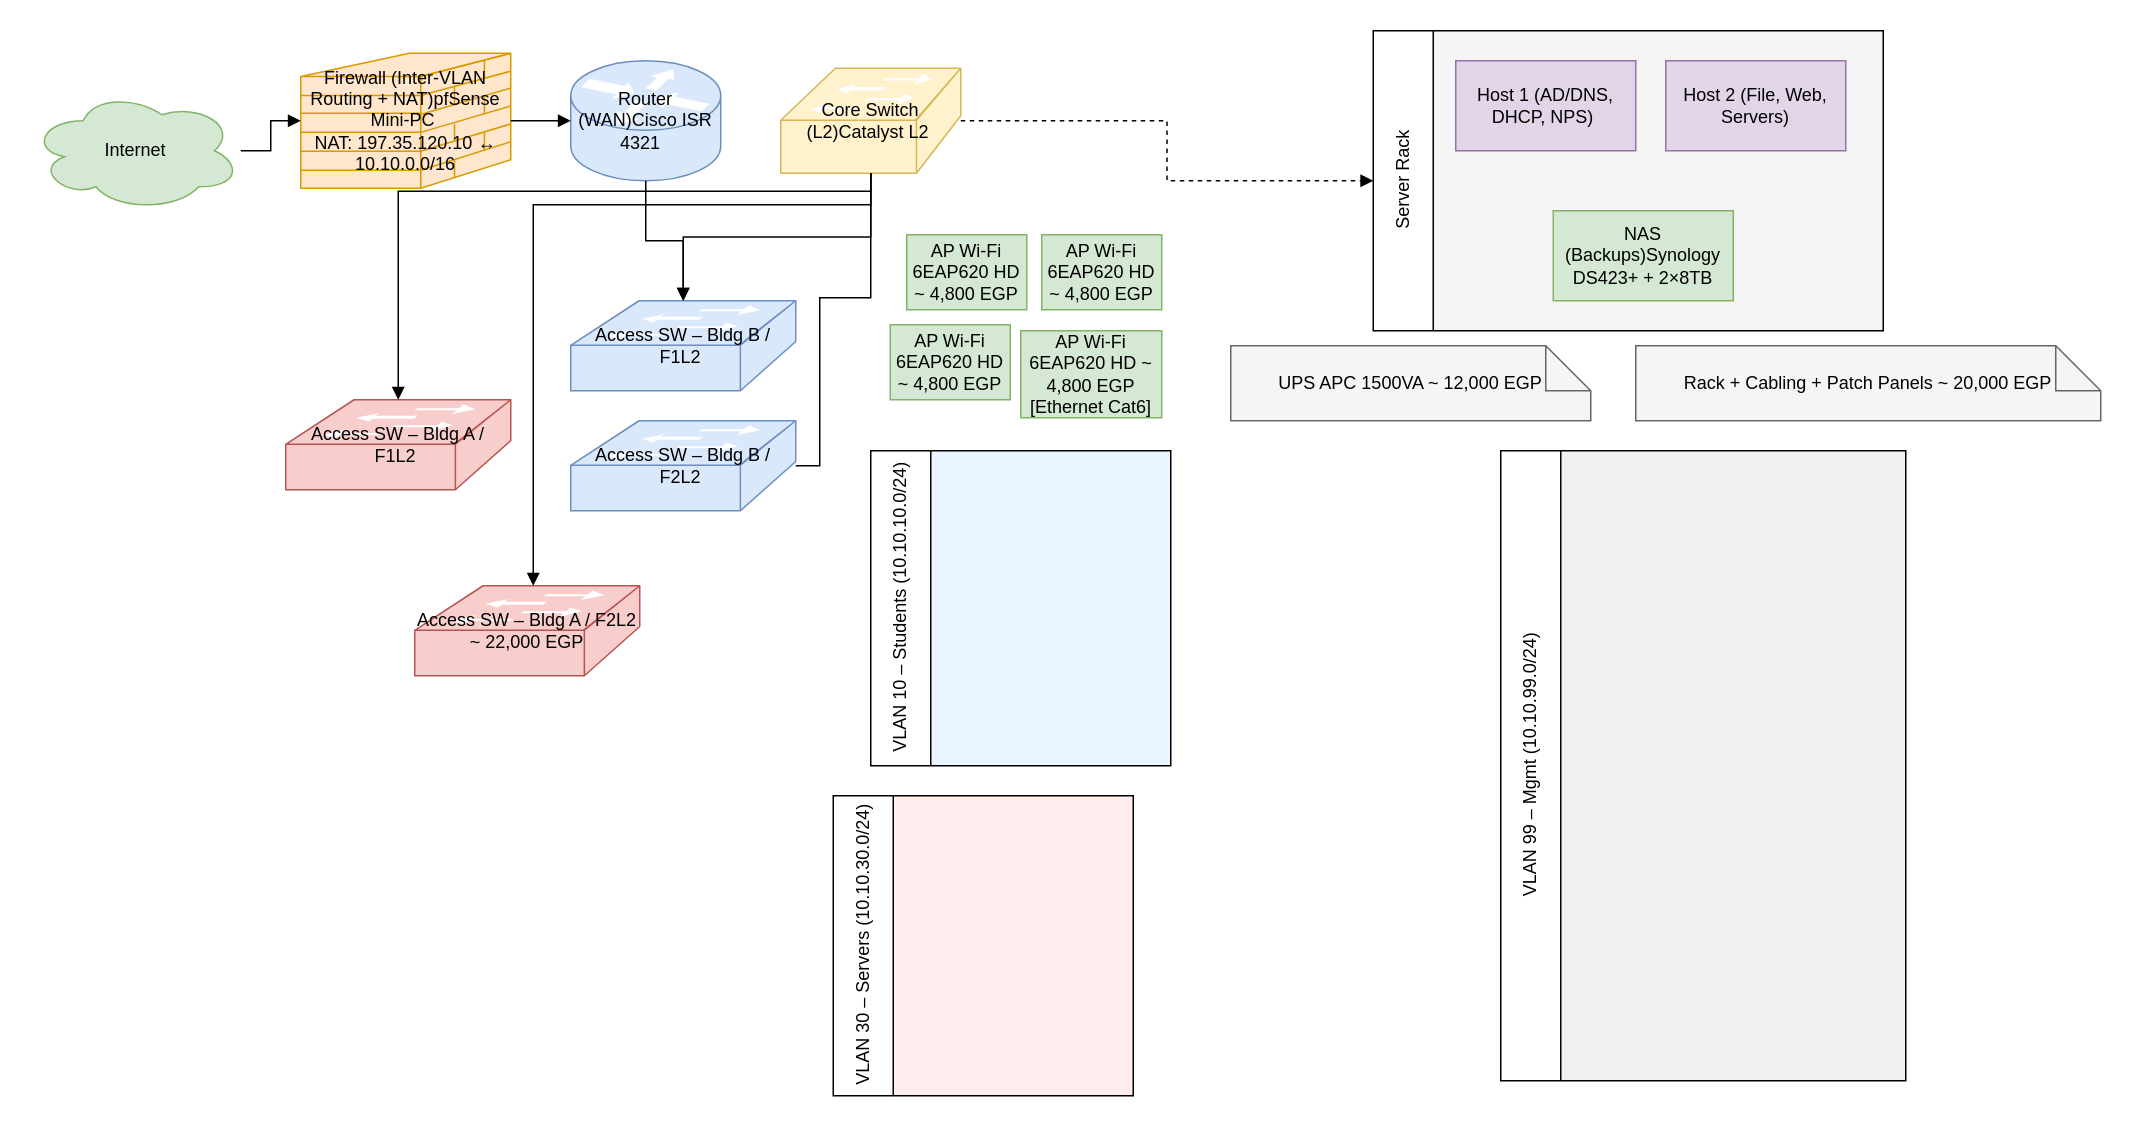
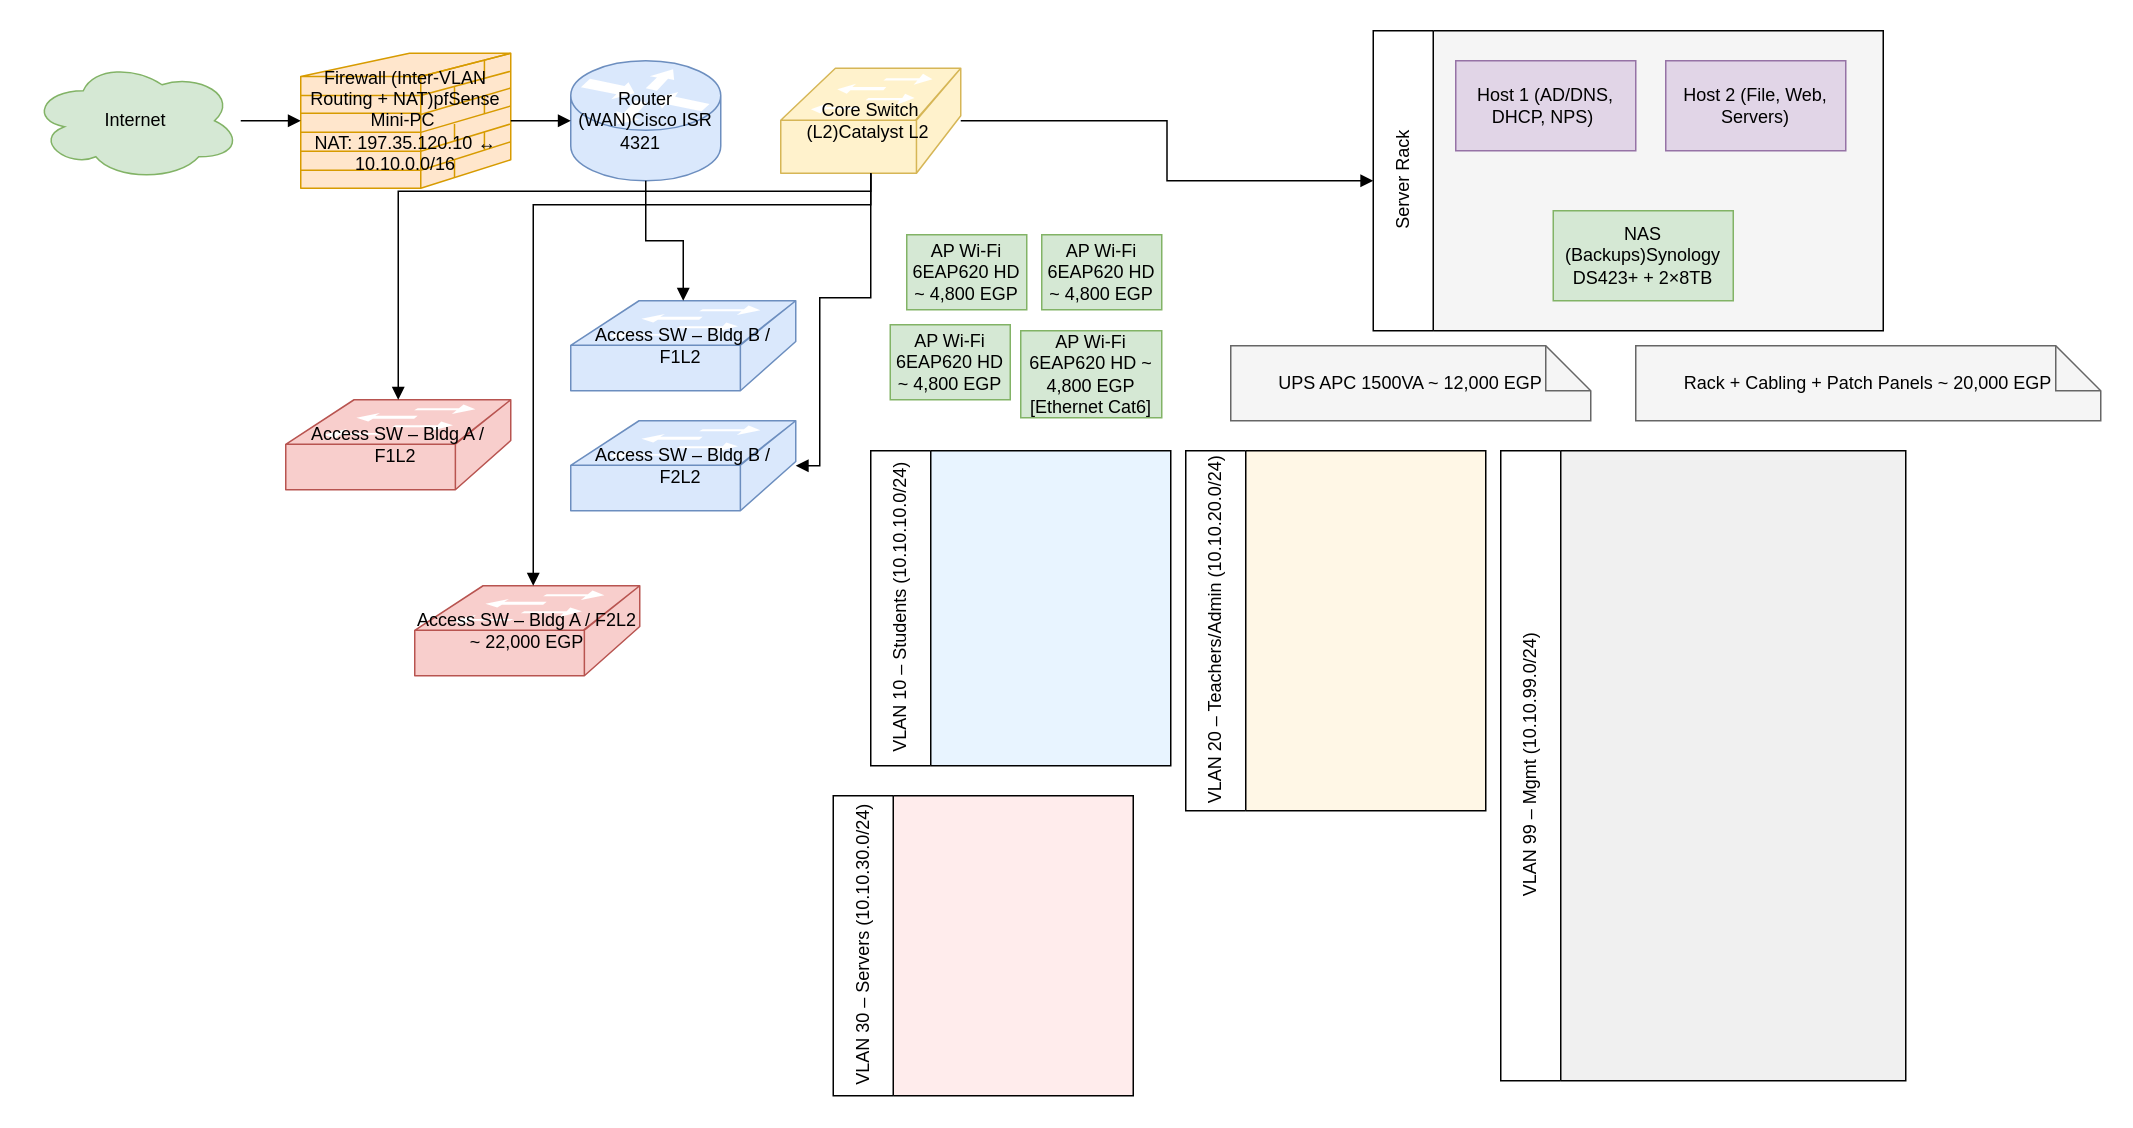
edge "Core Switch (L2)Catalyst L2" -> "Server Rack": style dashed -> solid
node "Internet": moved (136, 151) -> (136, 121)
edge "Core Switch (L2)Catalyst L2" -> "Access SW – Bldg B / F1L2": removed
edge "Core Switch (L2)Catalyst L2" -- "Access SW – Bldg B / F2L2": arrowhead none -> block
node "VLAN 20 – Teachers/Admin (10.10.20.0/24)": added
